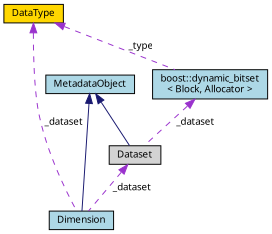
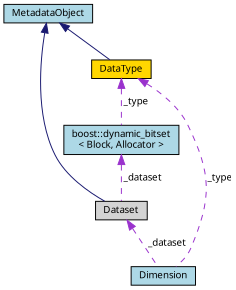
edge "Dimension" -> "DataType": label " _dataset" -> " _type"
edge "Dimension" -> "MetadataObject": now "DataType" -> "MetadataObject"
